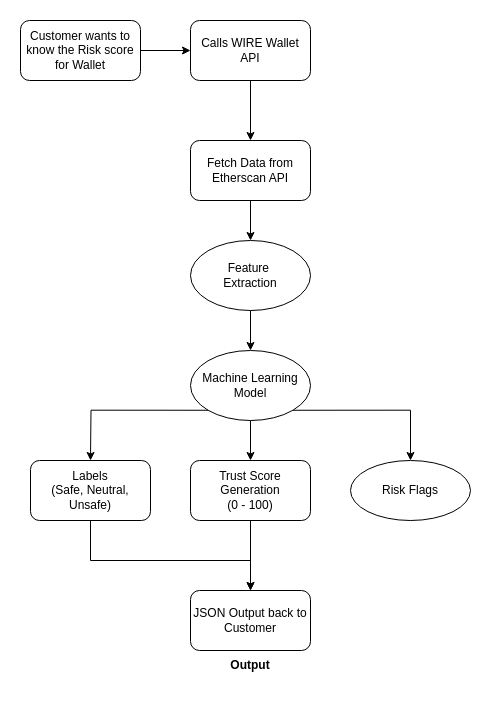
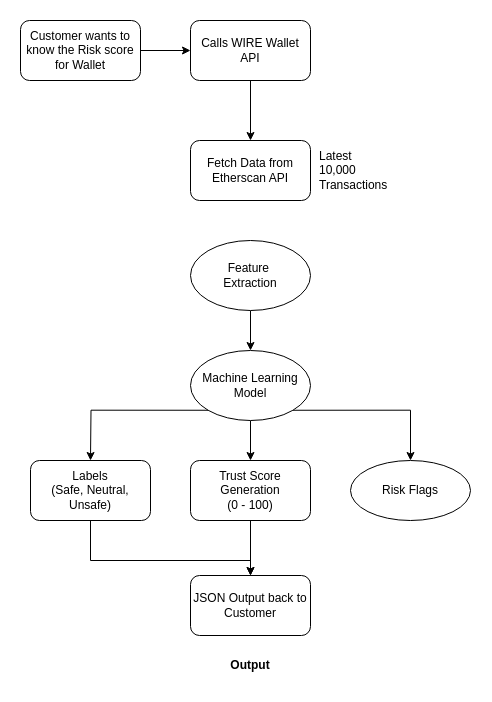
node "Latest 10,000 Transactions": added
edge "Fetch Data from Etherscan API" -> "Feature Extraction": removed
node "JSON Output back to Customer": moved (251, 621) -> (251, 606)
